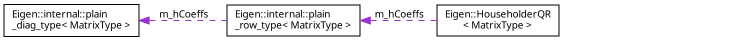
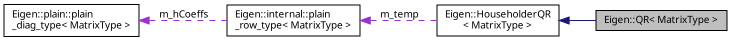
edge "Eigen::HouseholderQR < MatrixType >" -> "Eigen::internal::plain _row_type< MatrixType >": label " m_hCoeffs" -> " m_temp"
node "Eigen::internal::plain _diag_type< MatrixType >": label "Eigen::internal::plain _diag_type< MatrixType >" -> "Eigen::plain::plain _diag_type< MatrixType >"
node "Eigen::QR< MatrixType >": added
